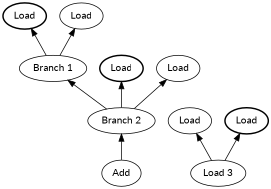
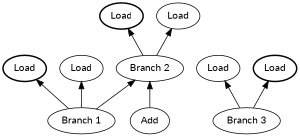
edge "Branch 2" -> "Branch 1": reversed
node "Load 3": label "Load 3" -> "Branch 3"
